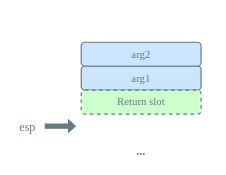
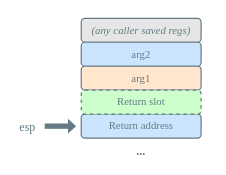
node "(any caller saved regs)": added
node "arg1": fillcolor #cce5ff -> #ffe6cc
node "Return address": added
